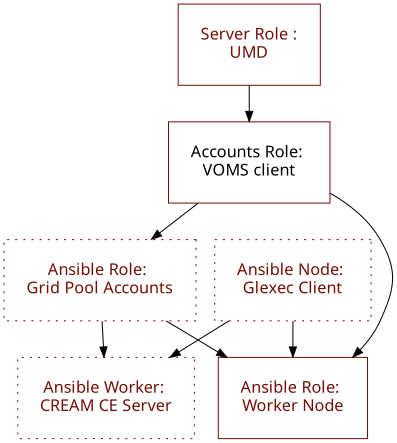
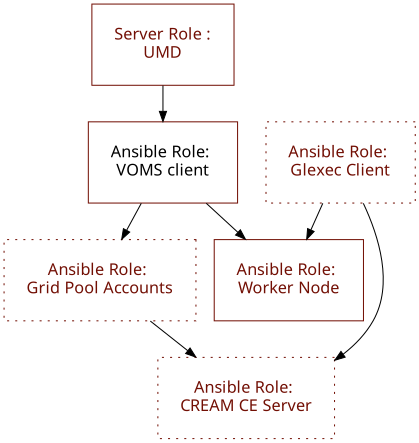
node "Accounts Role: VOMS client": label "Accounts Role: VOMS client" -> "Ansible Role: VOMS client"
node "Ansible Node: Glexec Client": label "Ansible Node: Glexec Client" -> "Ansible Role: Glexec Client"
edge "Ansible Role: Grid Pool Accounts" -> "Ansible Role: Worker Node": removed
node "Ansible Worker: CREAM CE Server": label "Ansible Worker: CREAM CE Server" -> "Ansible Role: CREAM CE Server"
